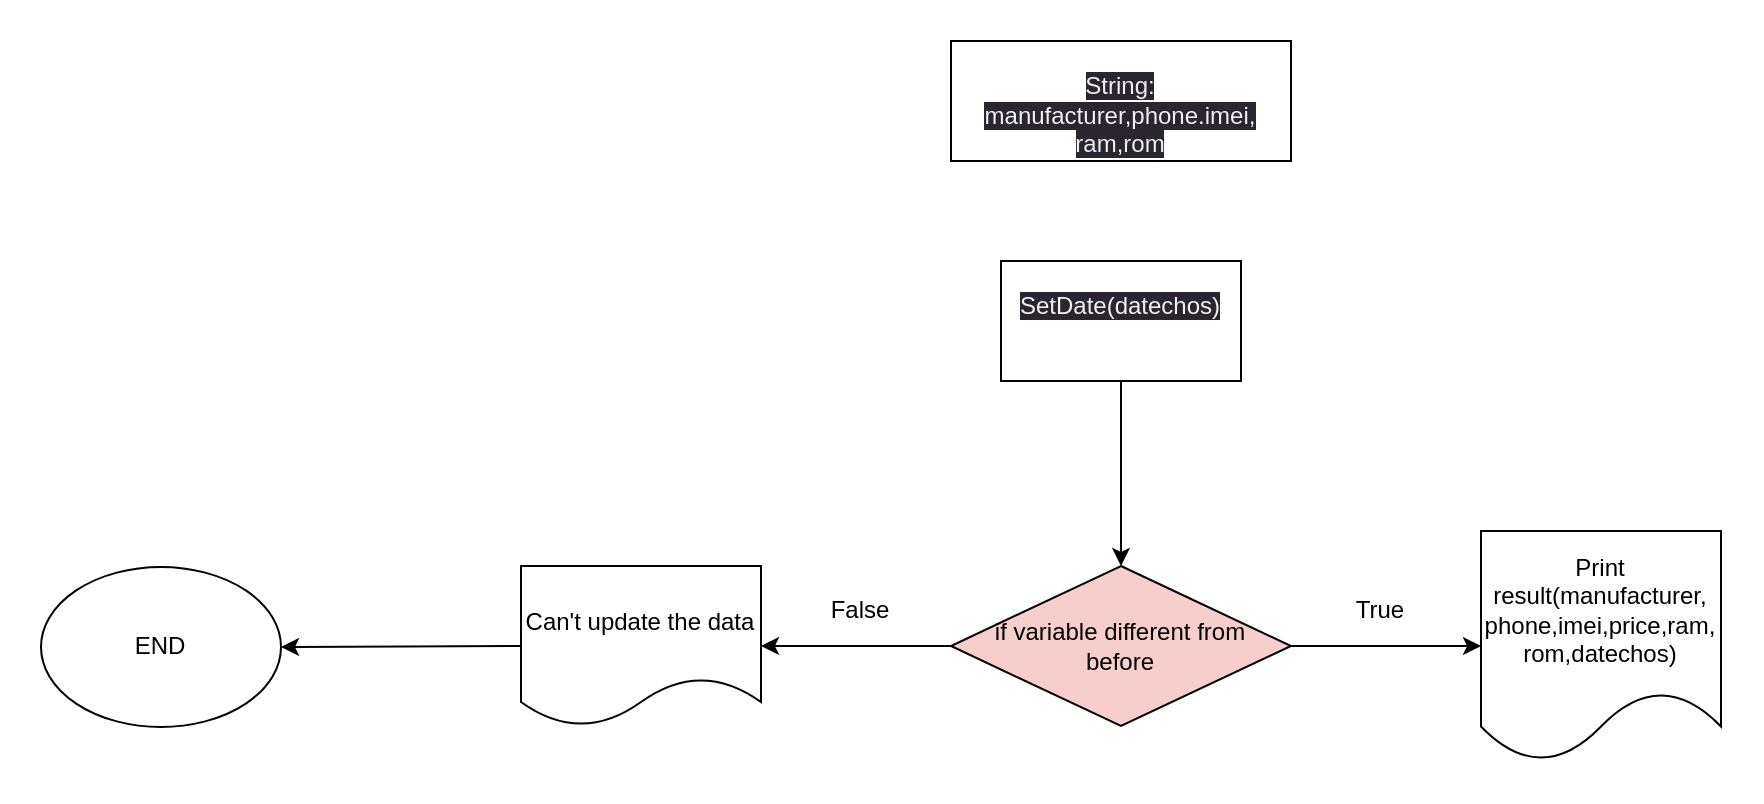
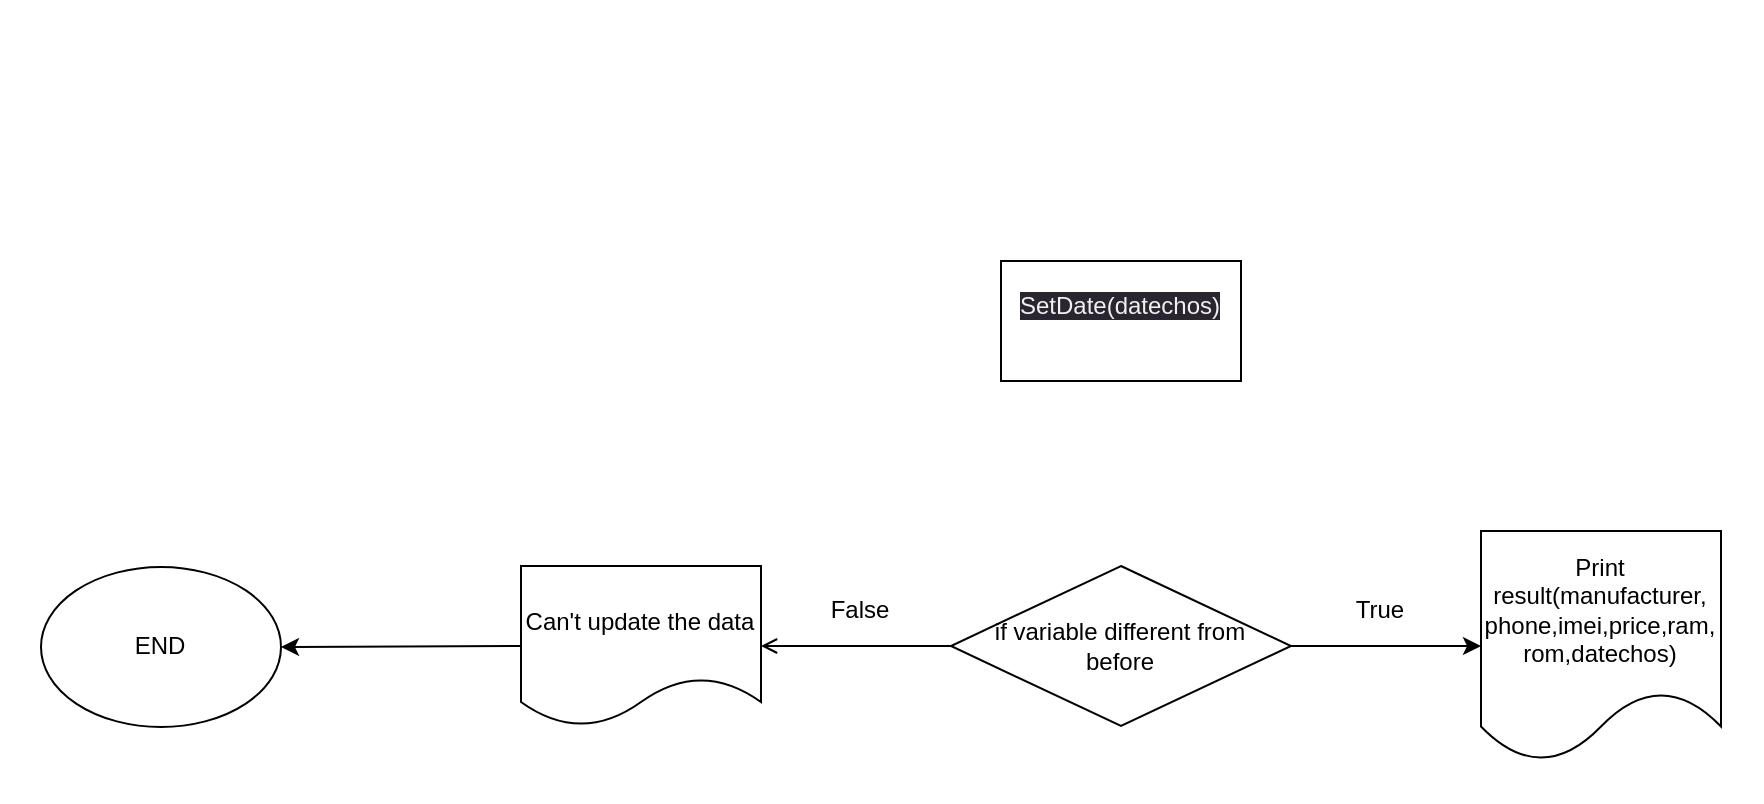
node "String: manufacturer,phone.imei,ram,rom": removed
edge "SetDate(datechos)" -> "if variable different from before": removed
edge "if variable different from before" -> "Can't update the data": arrowhead classic -> open
node "if variable different from before": fillcolor #f8cecc -> #ffffff
